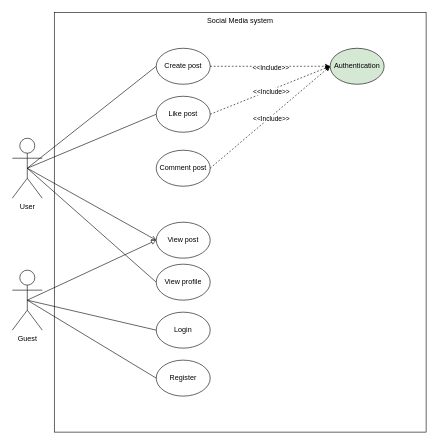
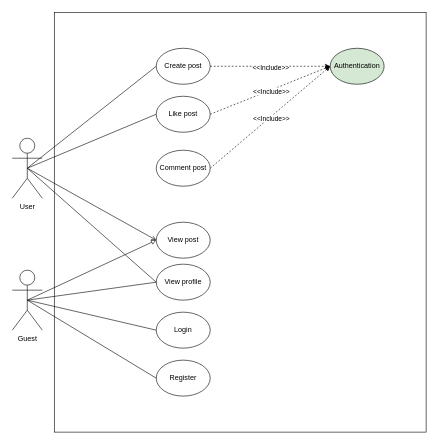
node "Social Media system": removed
edge "View profile" -- "Guest": added
